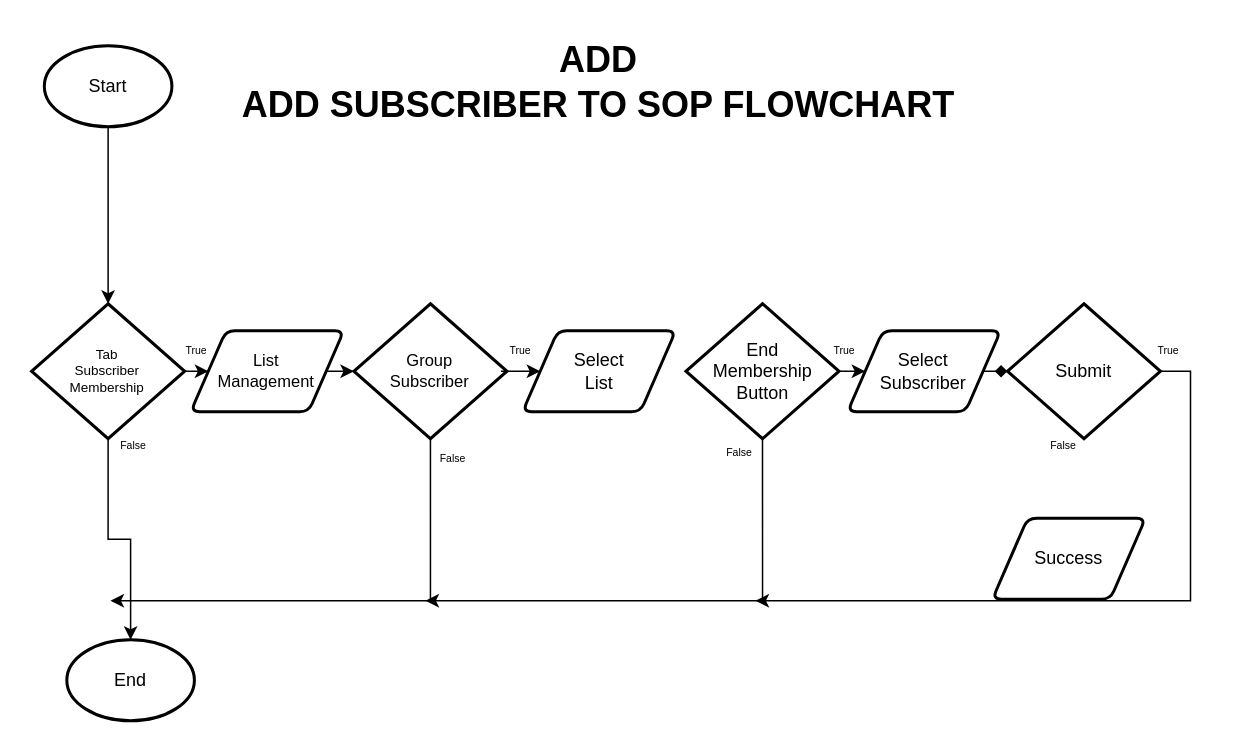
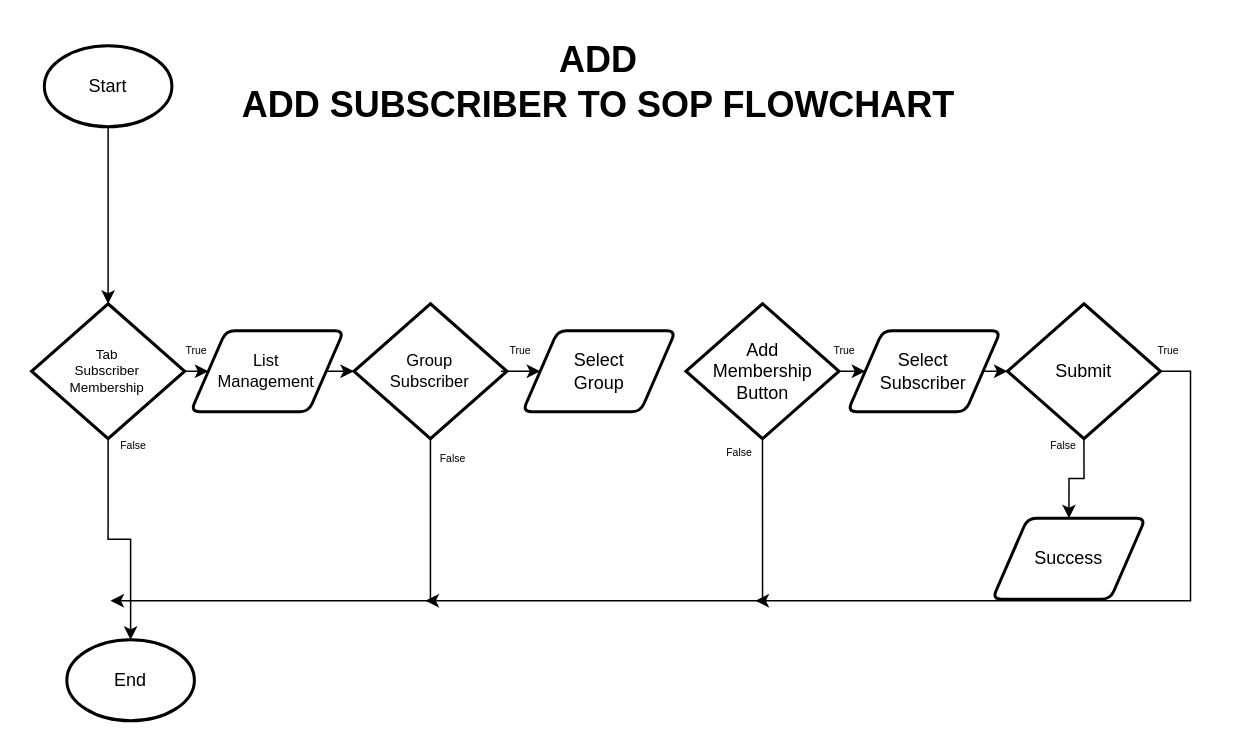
node "Select List": label "Select List" -> "Select Group"
node "End Membership Button": label "End Membership Button" -> "Add Membership Button"
edge "Select Subscriber" -> "Submit": arrowhead diamond -> classic
edge "Submit" -> "Success": added
